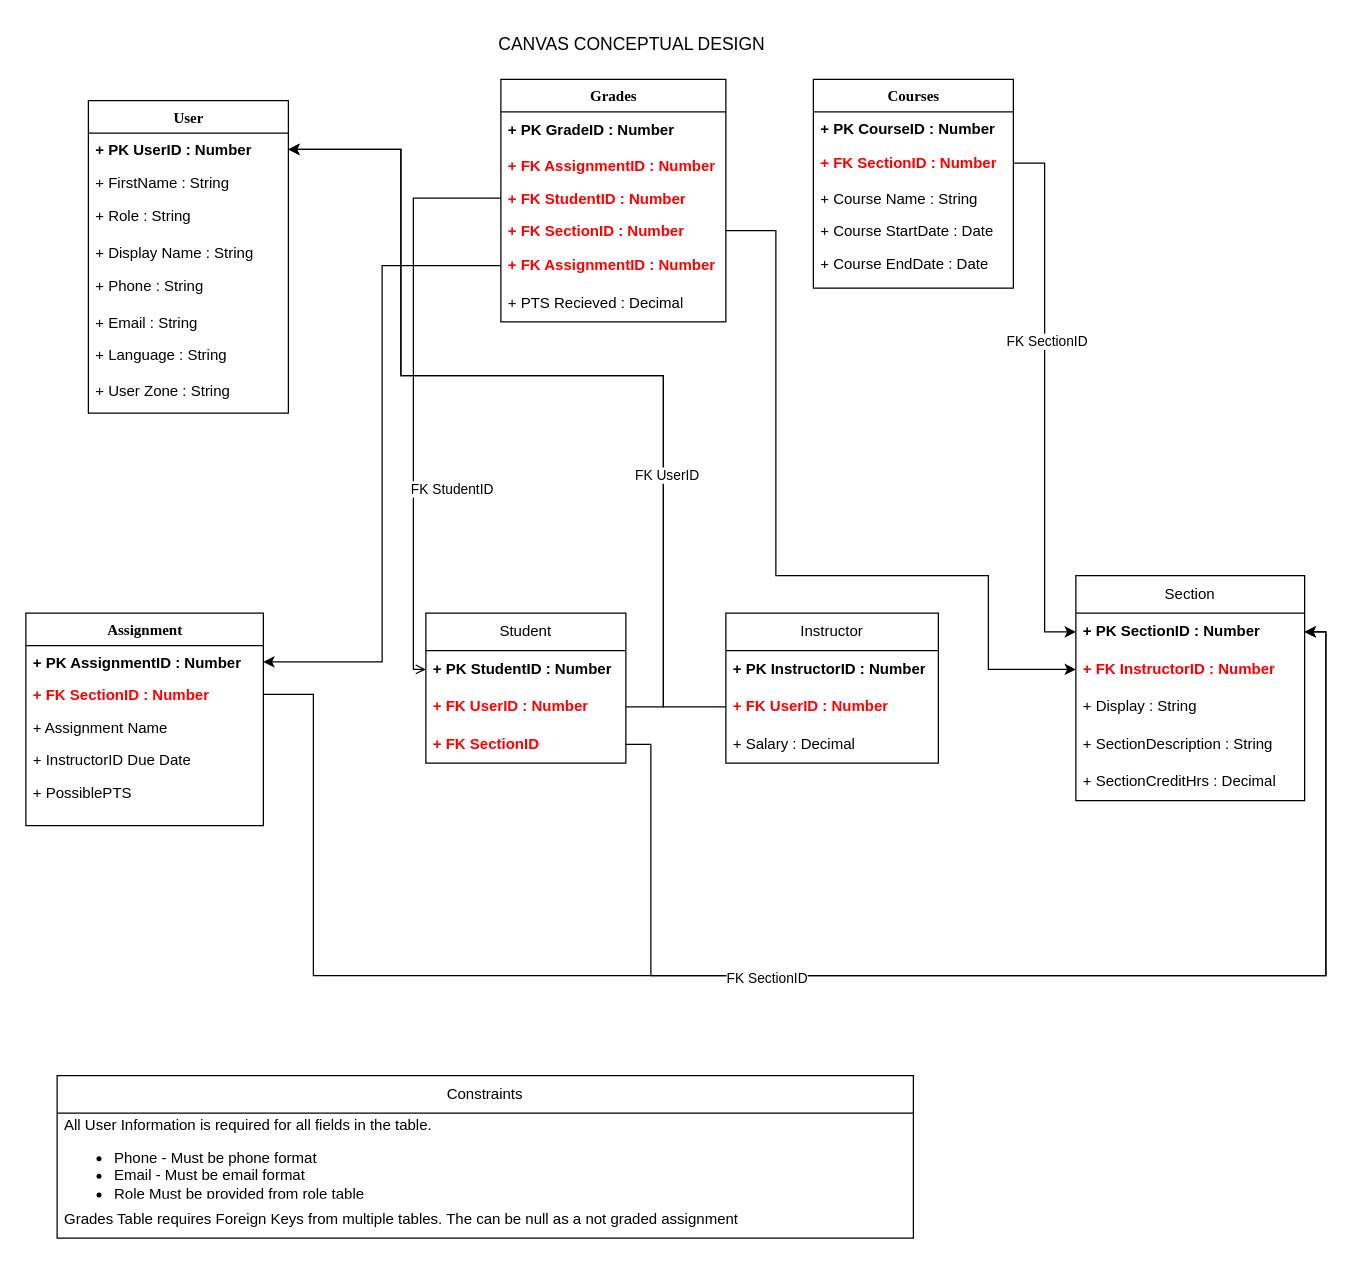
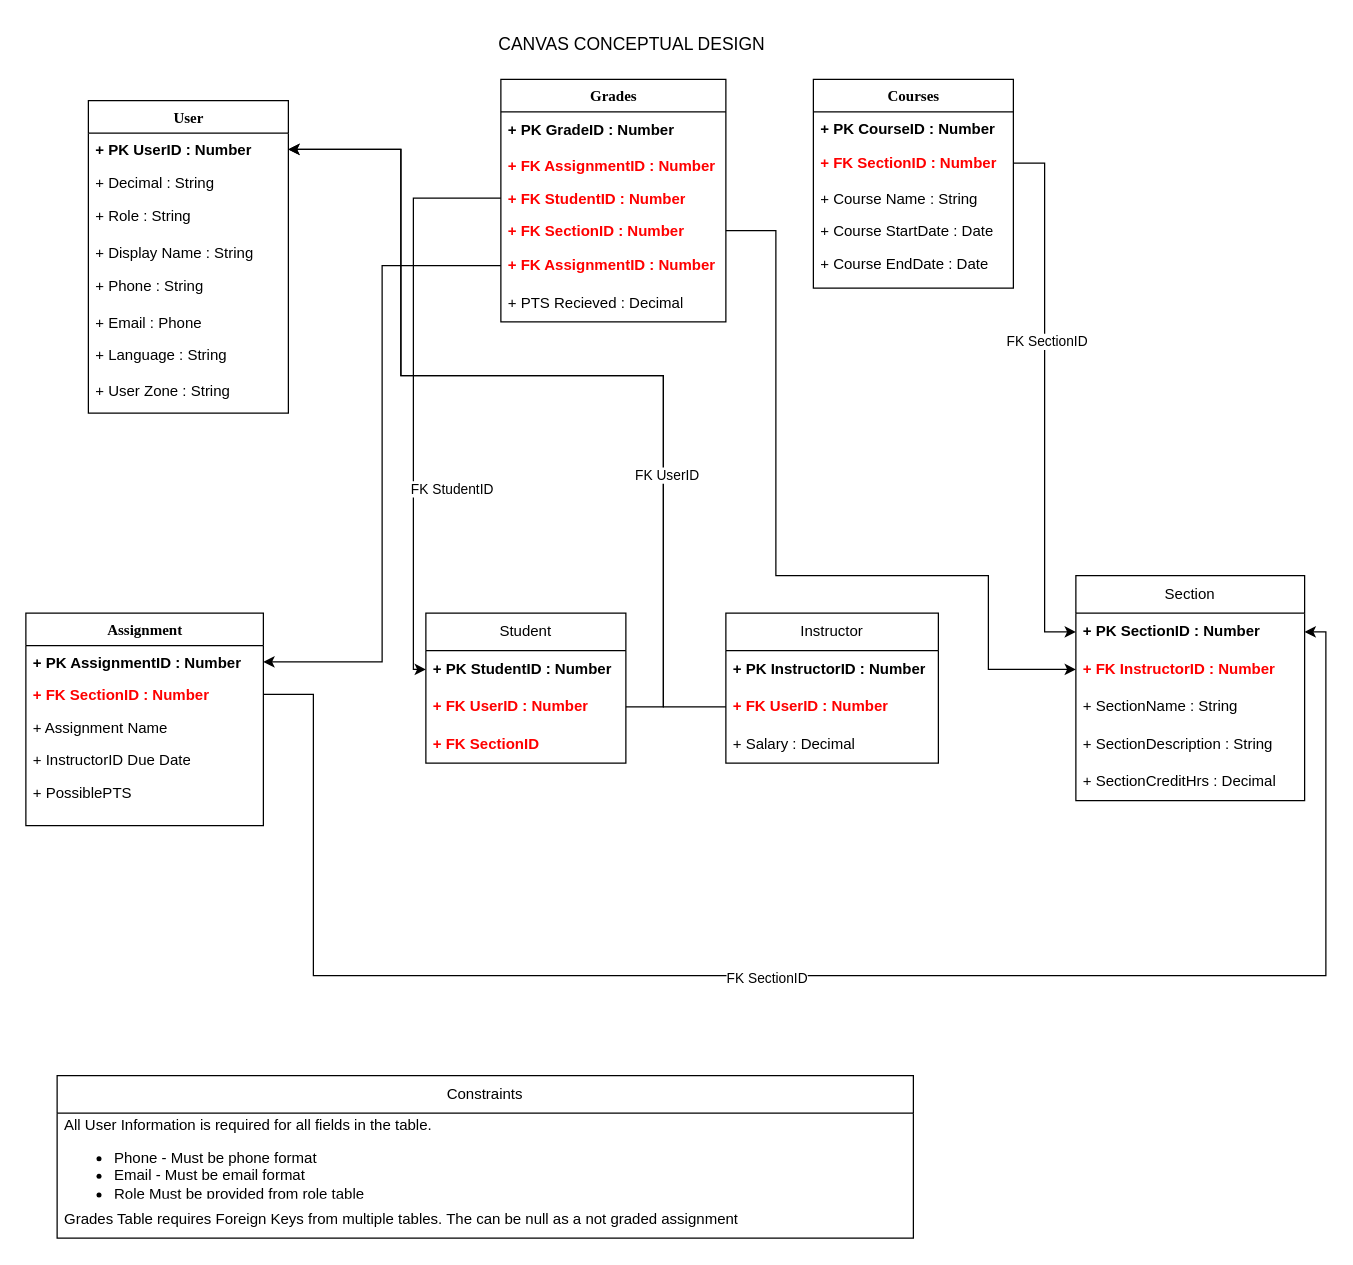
node "+ FirstName : String": label "+ FirstName : String" -> "+ Decimal : String"
node "+ Email : String": label "+ Email : String" -> "+ Email : Phone"
edge "+ FK StudentID : Number" -> "+ PK StudentID : Number": arrowhead open -> classic
node "+ Display : String": label "+ Display : String" -> "+ SectionName : String"
edge "+ FK SectionID" -> "+ PK SectionID : Number": removed
